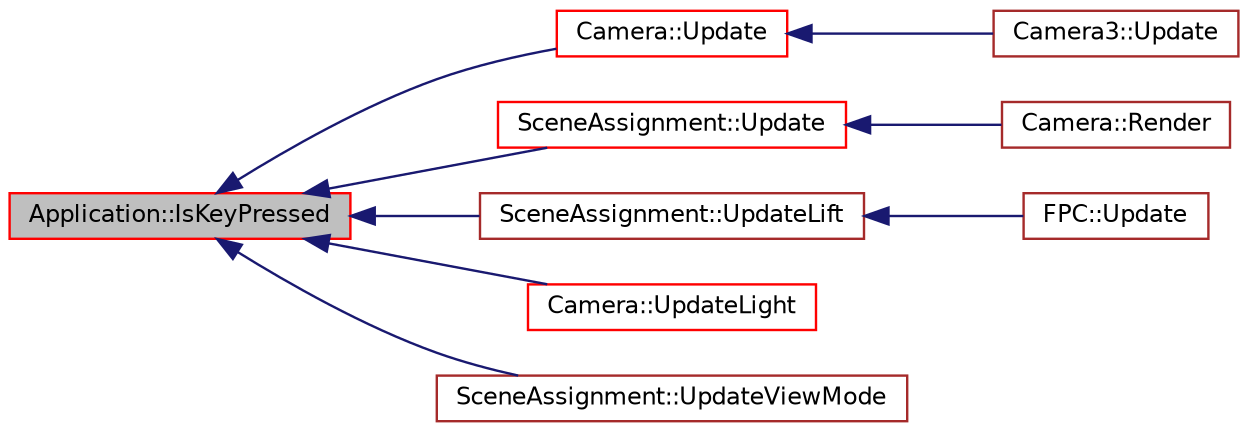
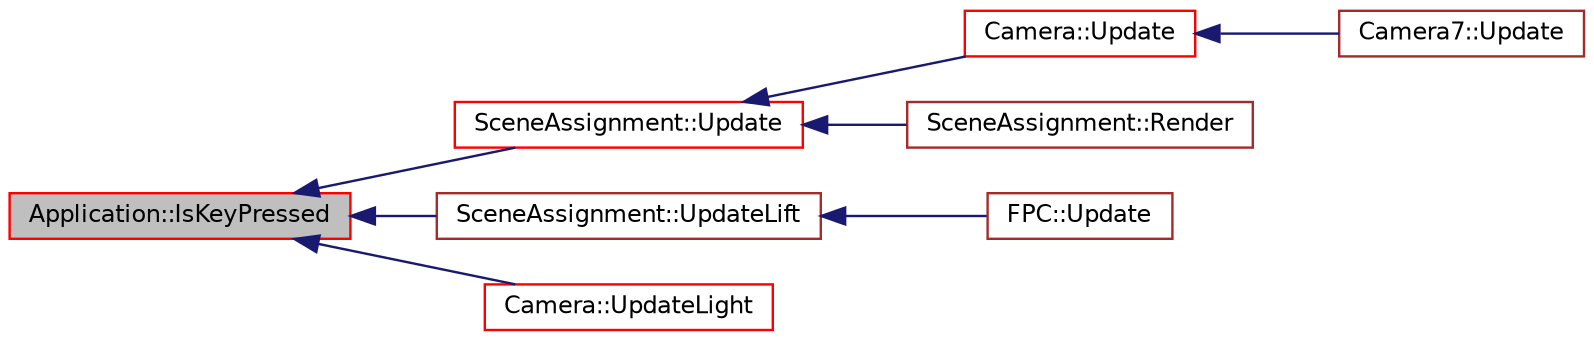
node "Camera3::Update": label "Camera3::Update" -> "Camera7::Update"
edge "Camera::Update" -> "Application::IsKeyPressed": now "Camera::Update" -> "SceneAssignment::Update"
node "Camera::Render": label "Camera::Render" -> "SceneAssignment::Render"
node "SceneAssignment::UpdateViewMode": removed
